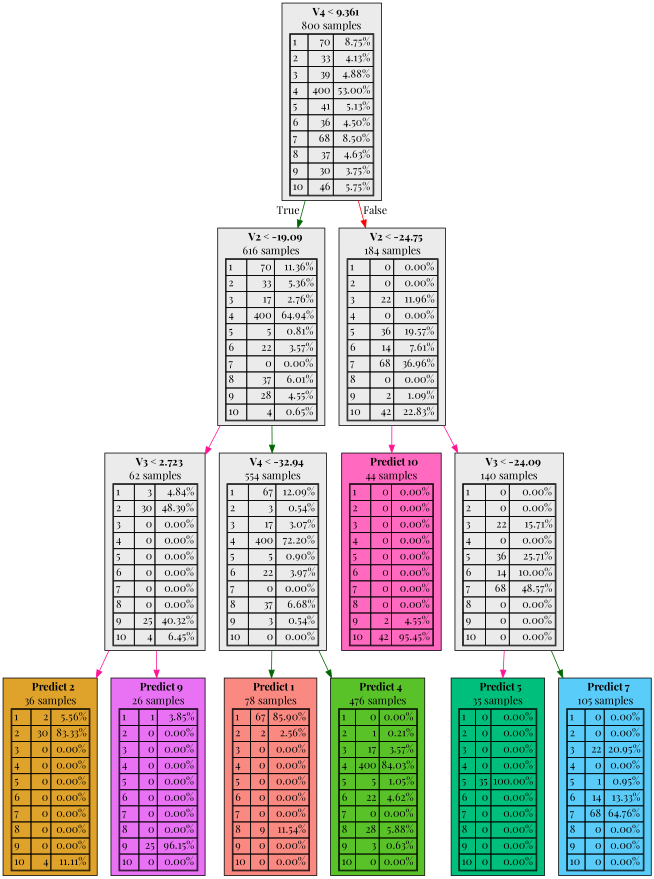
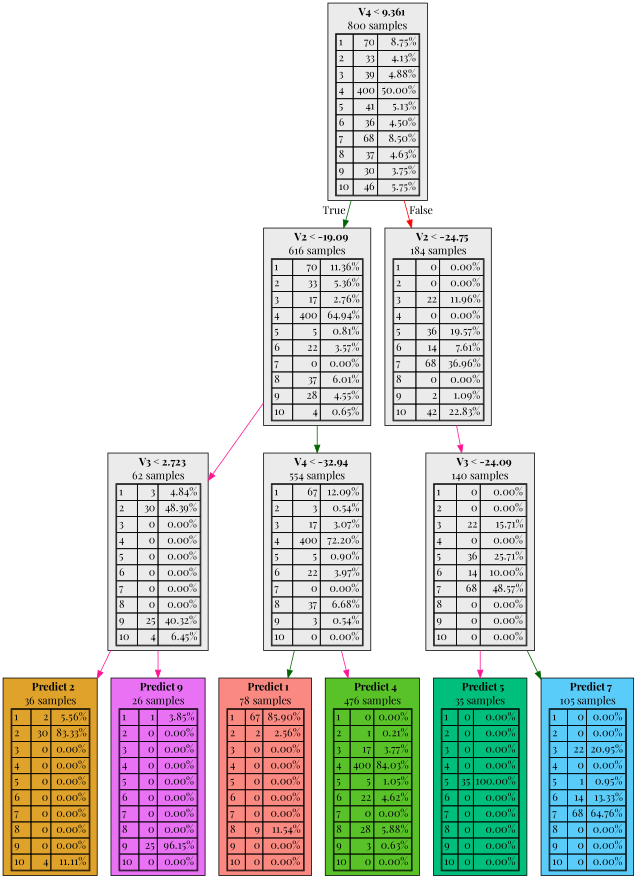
node "V4 < 9.361": text "53.00%" -> "50.00%"
node "Predict 10": removed
edge "V4 < -32.94" -> "Predict 4": color darkgreen -> deeppink
node "Predict 4": text "3.57%" -> "3.77%"
